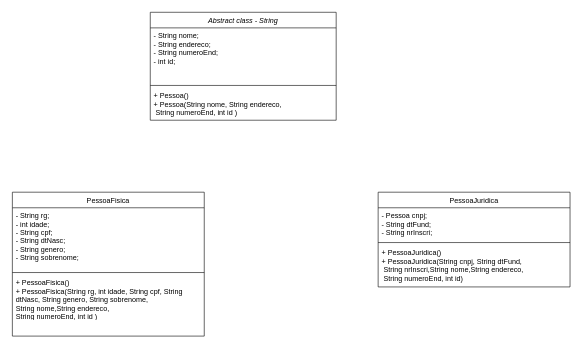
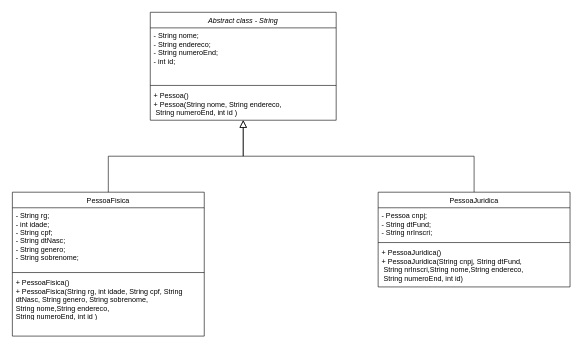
edge "PessoaFisica" -> "Abstract class - String": added
edge "PessoaJuridica" -> "Abstract class - String": added
